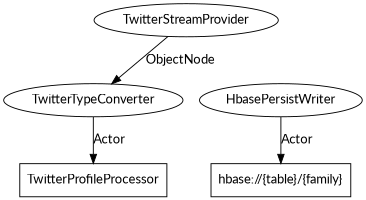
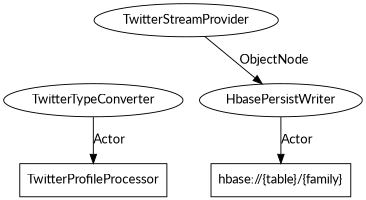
edge "TwitterStreamProvider" -> "TwitterTypeConverter": now "TwitterStreamProvider" -> "HbasePersistWriter"
